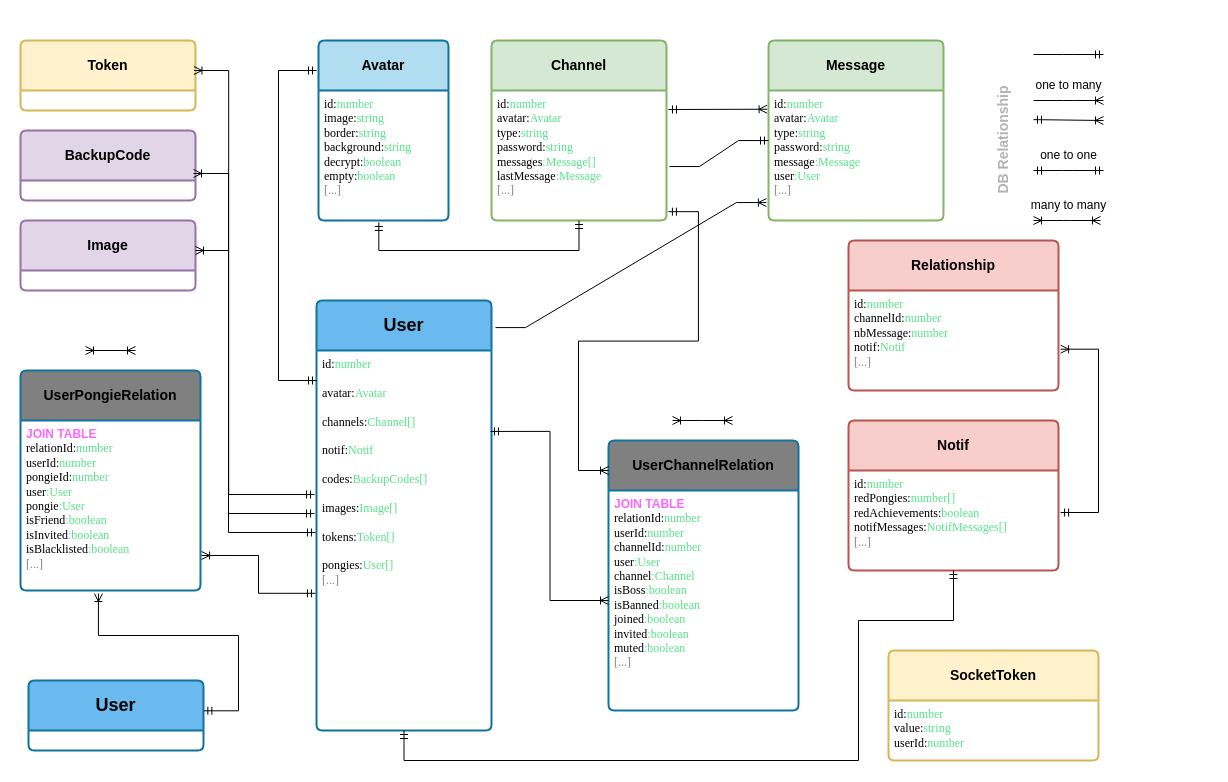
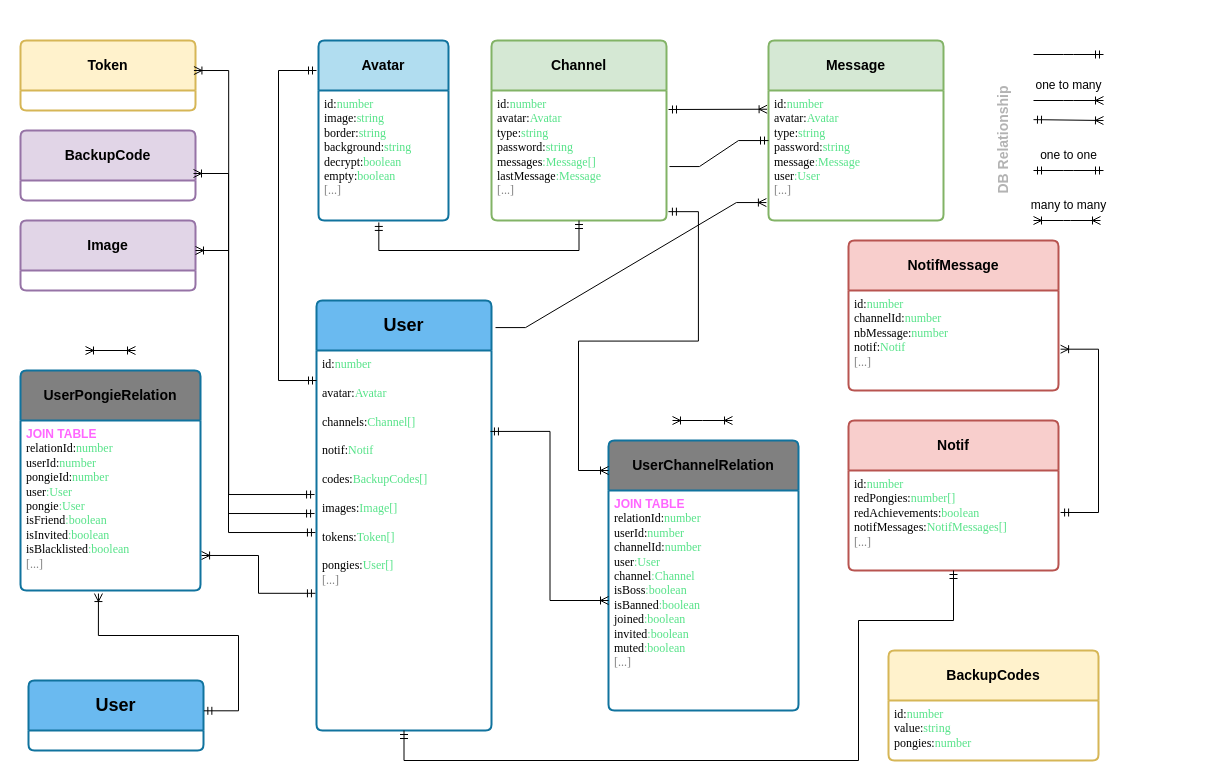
node "Relationship": label "Relationship" -> "NotifMessage"
node "SocketToken": label "SocketToken" -> "BackupCodes"
node "id:number value:string userId:number": label "id:number value:string userId:number" -> "id:number value:string pongies:number"
